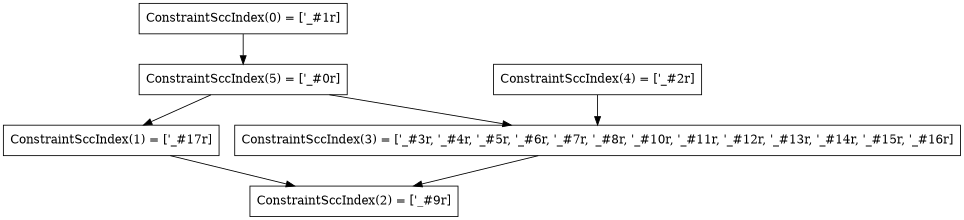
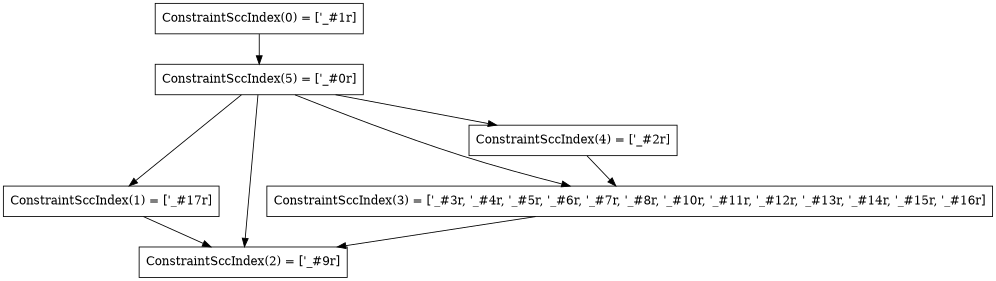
edge "ConstraintSccIndex(5) = ['_#0r]" -> "ConstraintSccIndex(4) = ['_#2r]": added
edge "ConstraintSccIndex(5) = ['_#0r]" -> "ConstraintSccIndex(2) = ['_#9r]": added
